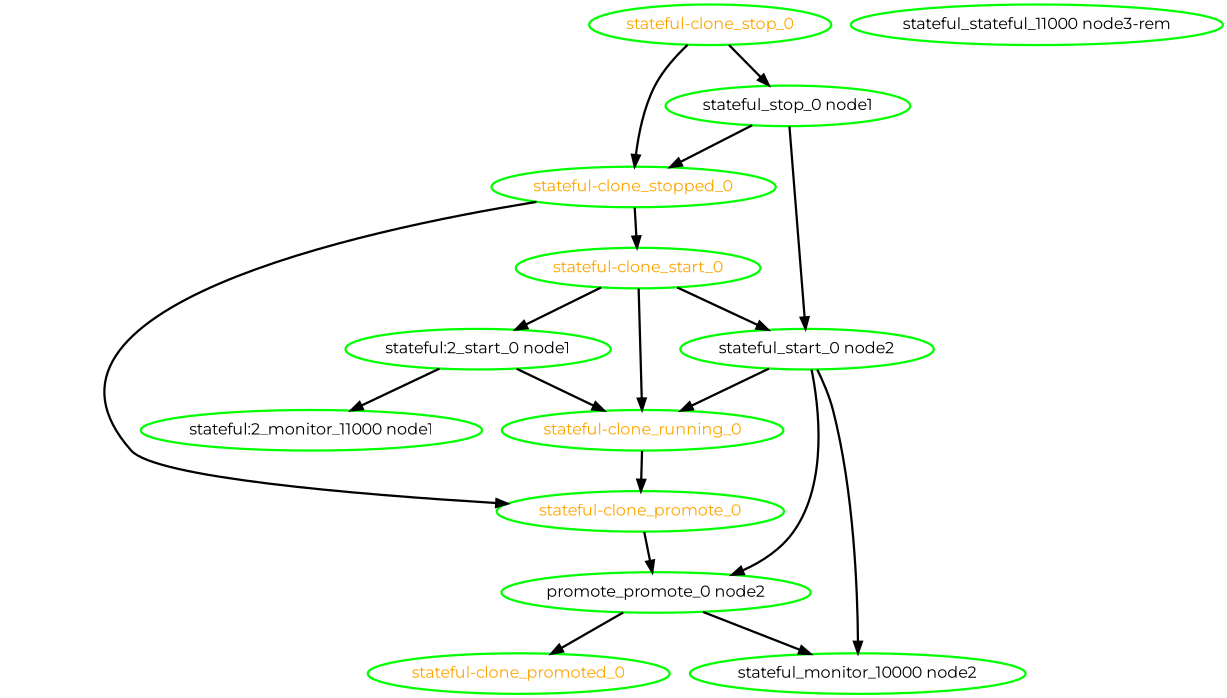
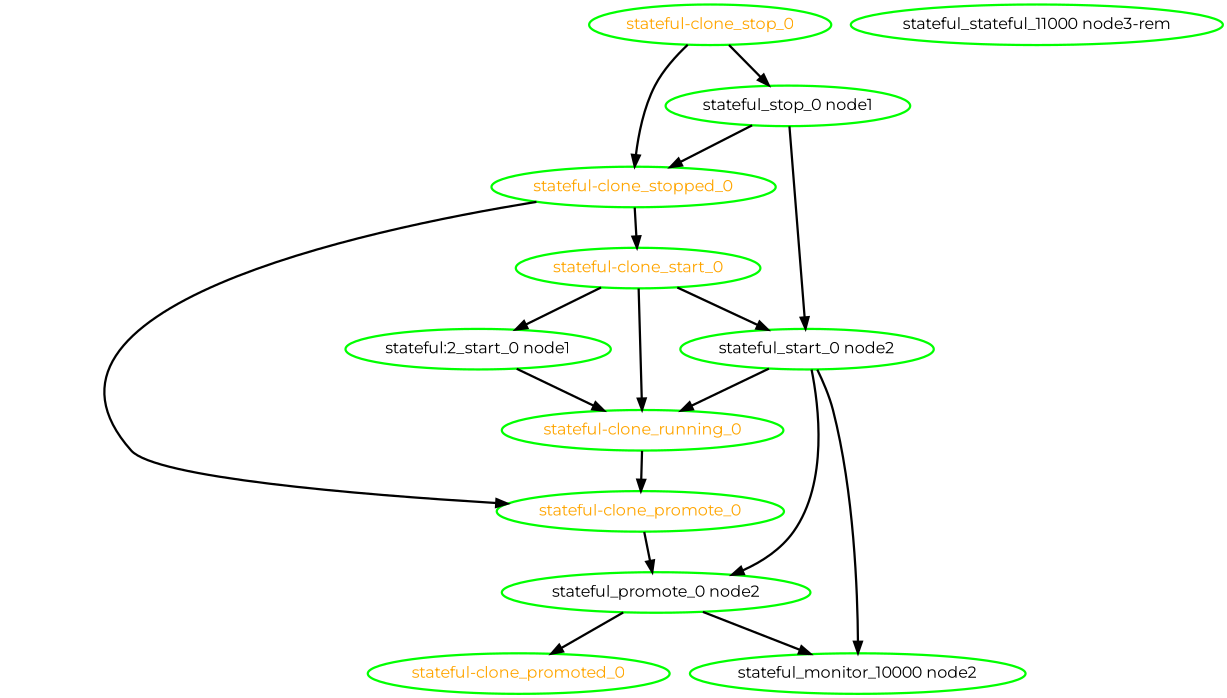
node "stateful:2_monitor_11000 node1": removed
node "promote_promote_0 node2": label "promote_promote_0 node2" -> "stateful_promote_0 node2"
